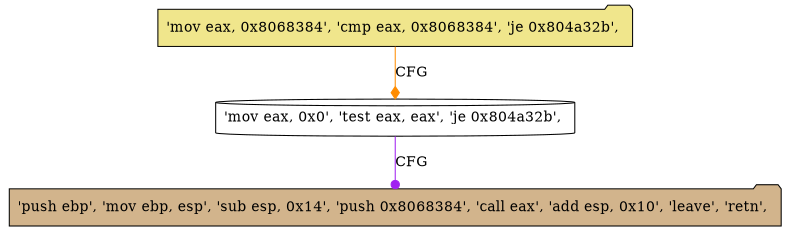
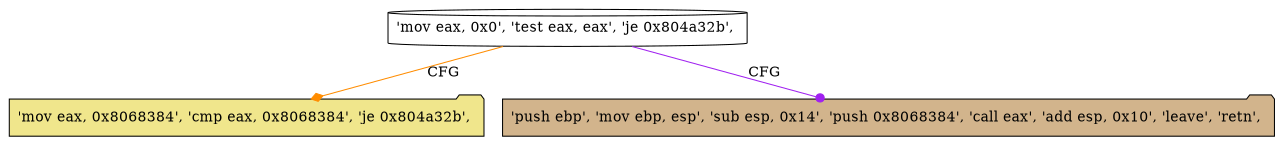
edge "'mov eax, 0x8068384', 'cmp eax, 0x8068384', 'je 0x804a32b'," -> "'mov eax, 0x0', 'test eax, eax', 'je 0x804a32b',": reversed
